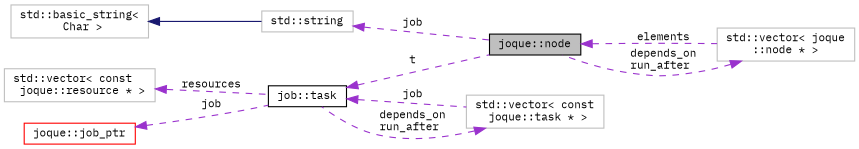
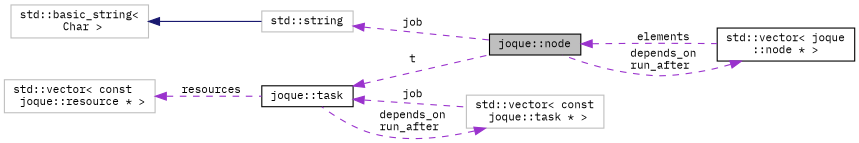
node "std::vector< joque ::node * >": color grey75 -> black
node "job::task": label "job::task" -> "joque::task"
node "joque::job_ptr": removed
